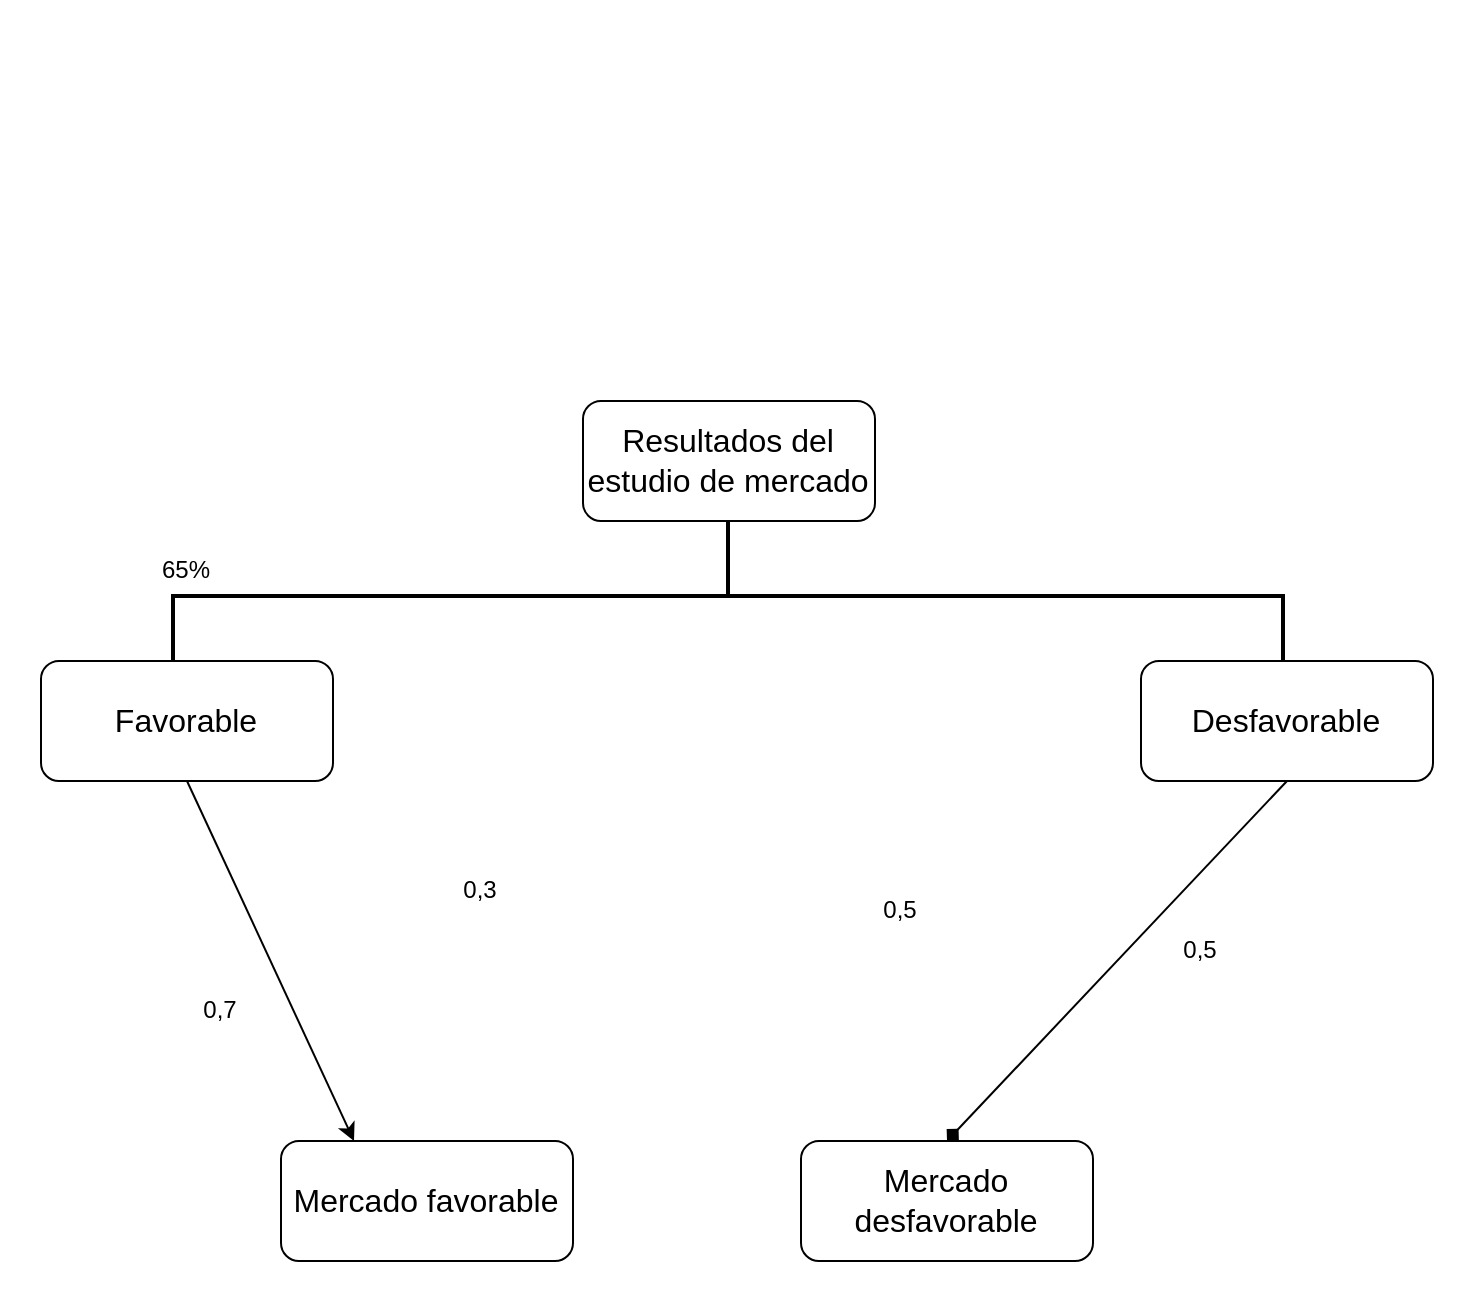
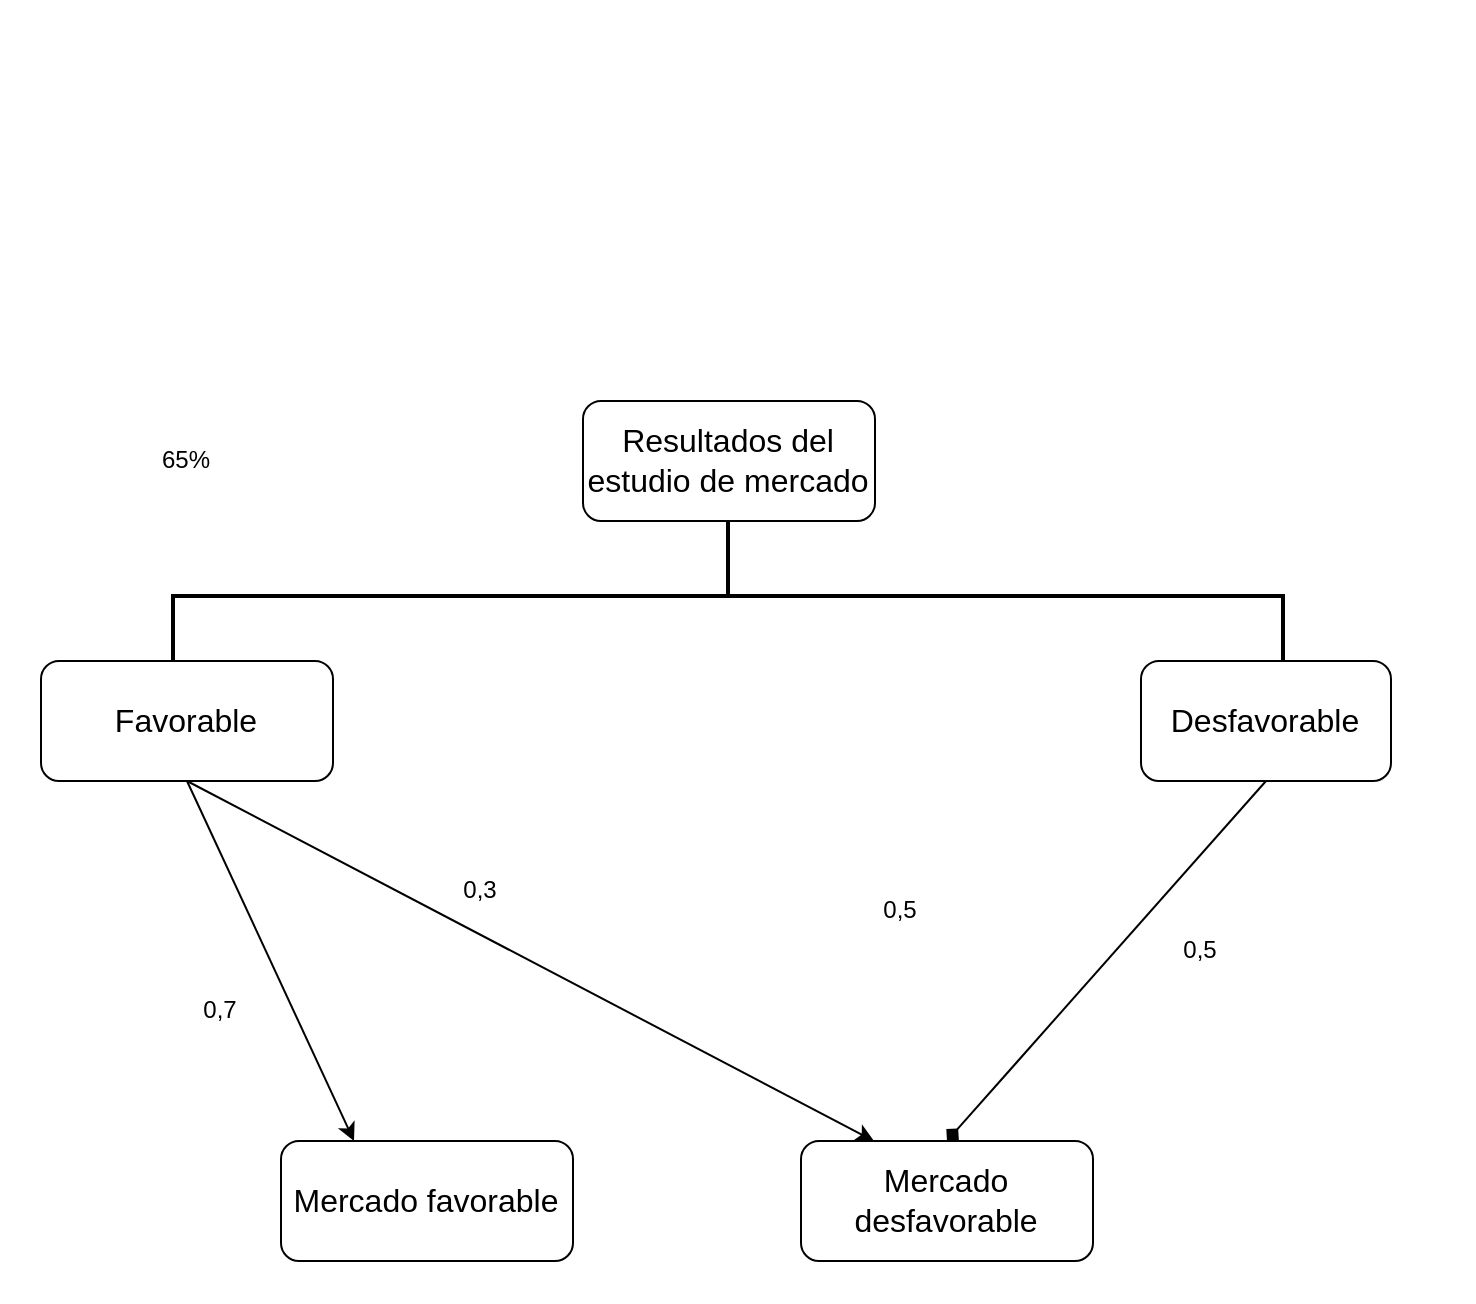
node "65%": moved (187, 571) -> (187, 461)
node "Desfavorable": size 292x120 -> 250x120
edge "Favorable" -> "Mercado desfavorable": added
